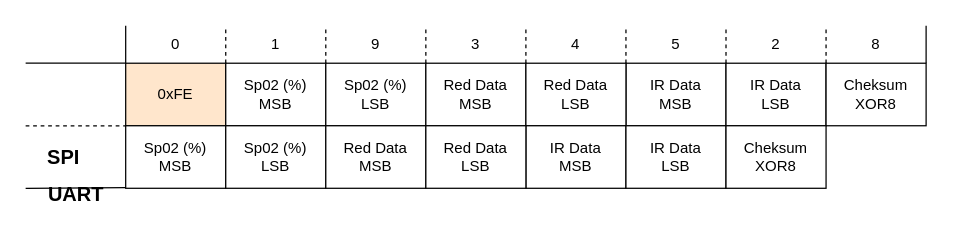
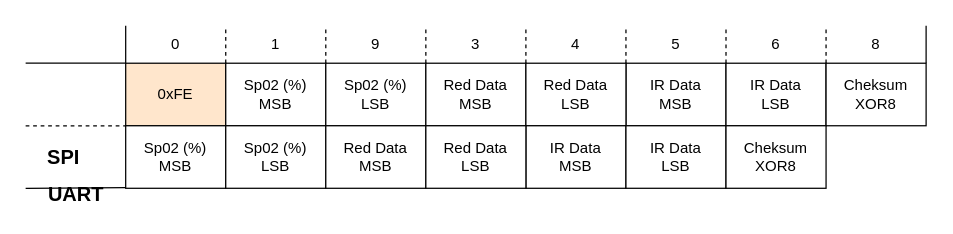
node "2": label "2" -> "6"
